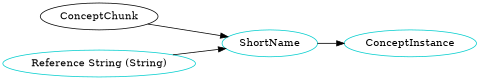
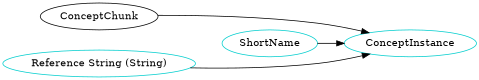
edge "ConceptChunk" -> "ShortName": now "ConceptChunk" -> "ConceptInstance"
edge "Reference String (String)" -> "ShortName": now "Reference String (String)" -> "ConceptInstance"
